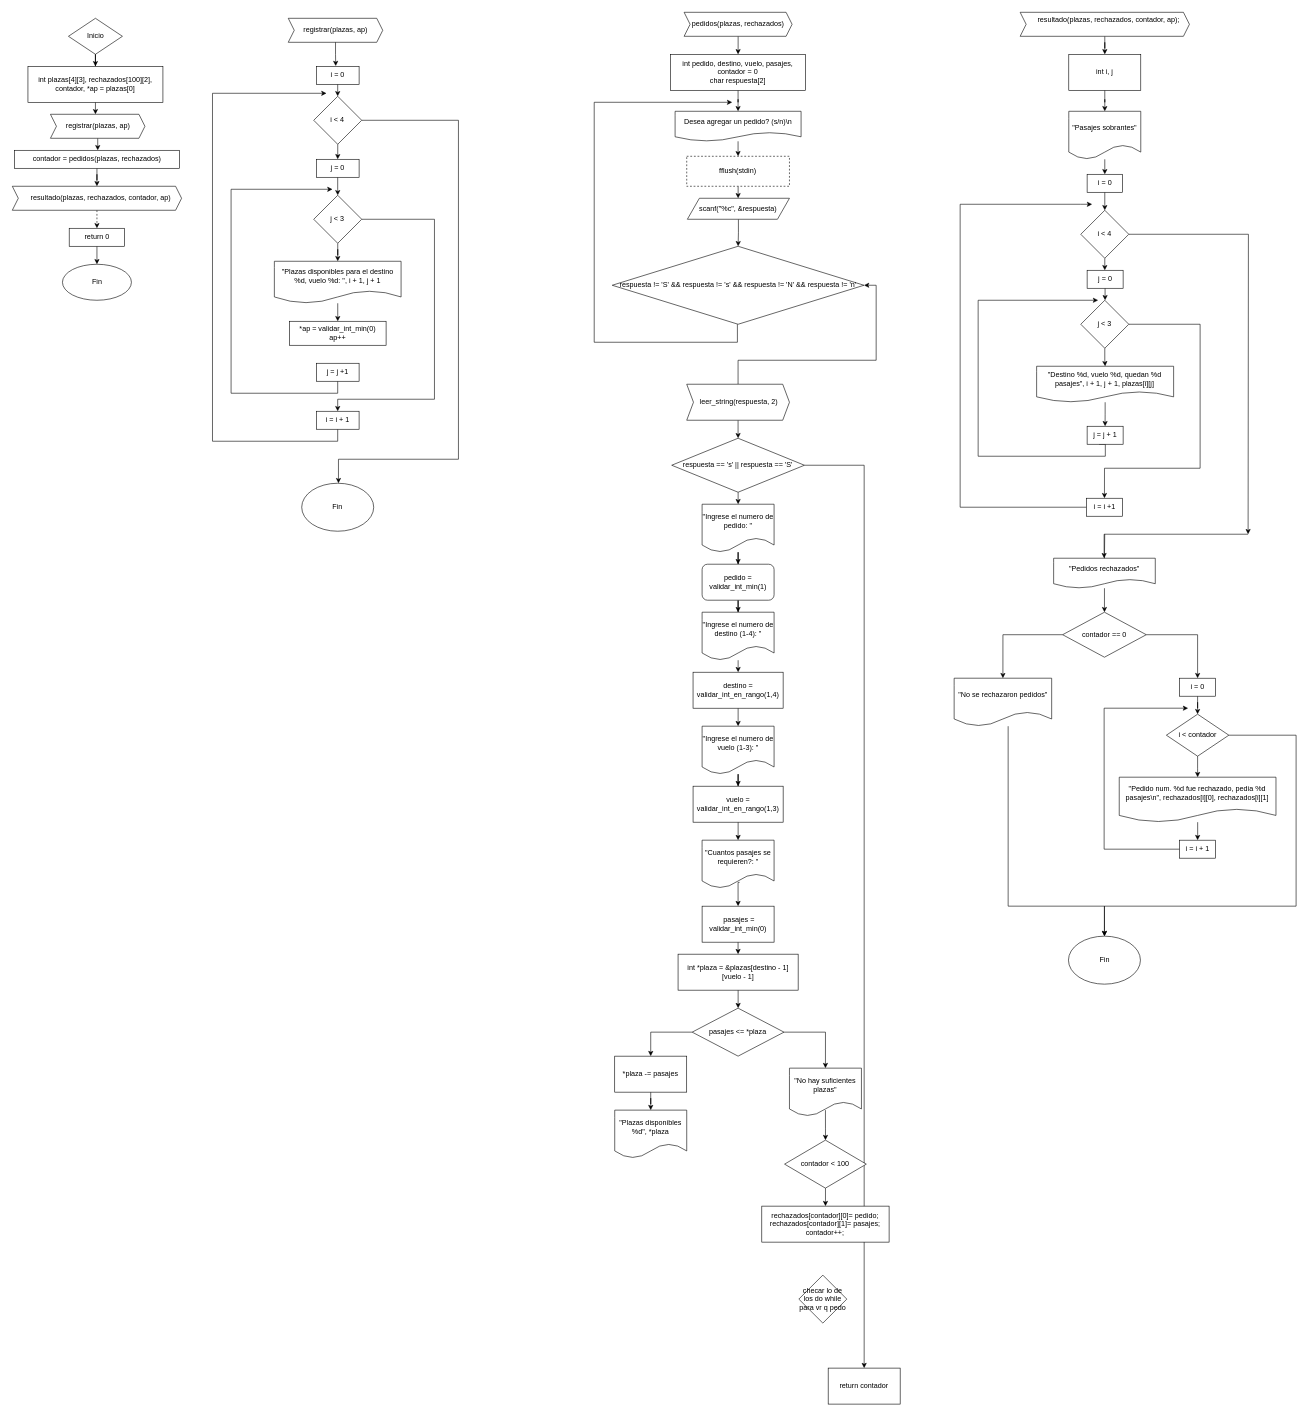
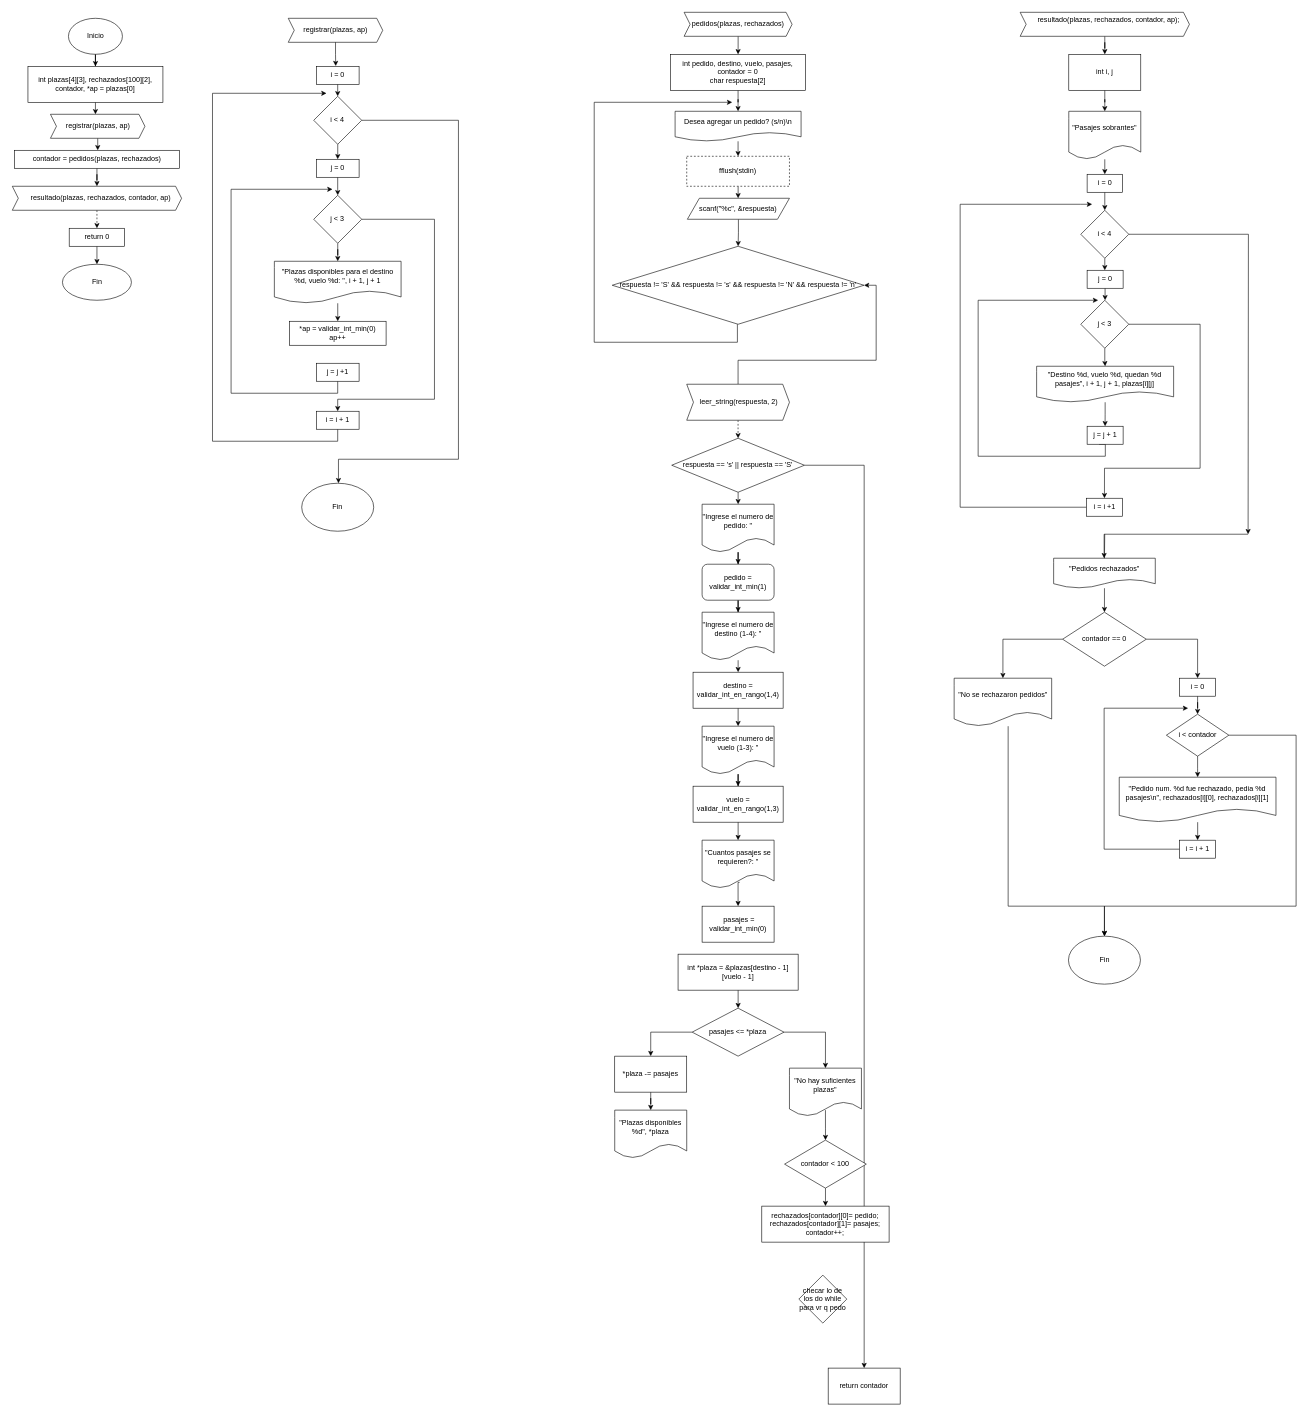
node "Inicio": shape diamond -> ellipse
edge "leer_string(respuesta, 2)" -> "respuesta == 's' || respuesta == 'S'": style solid -> dashed
node "contador == 0": size 84x45 -> 84x54
edge "pasajes = validar_int_min(0)" -> "int *plaza = &plazas[destino - 1][vuelo - 1]": removed
